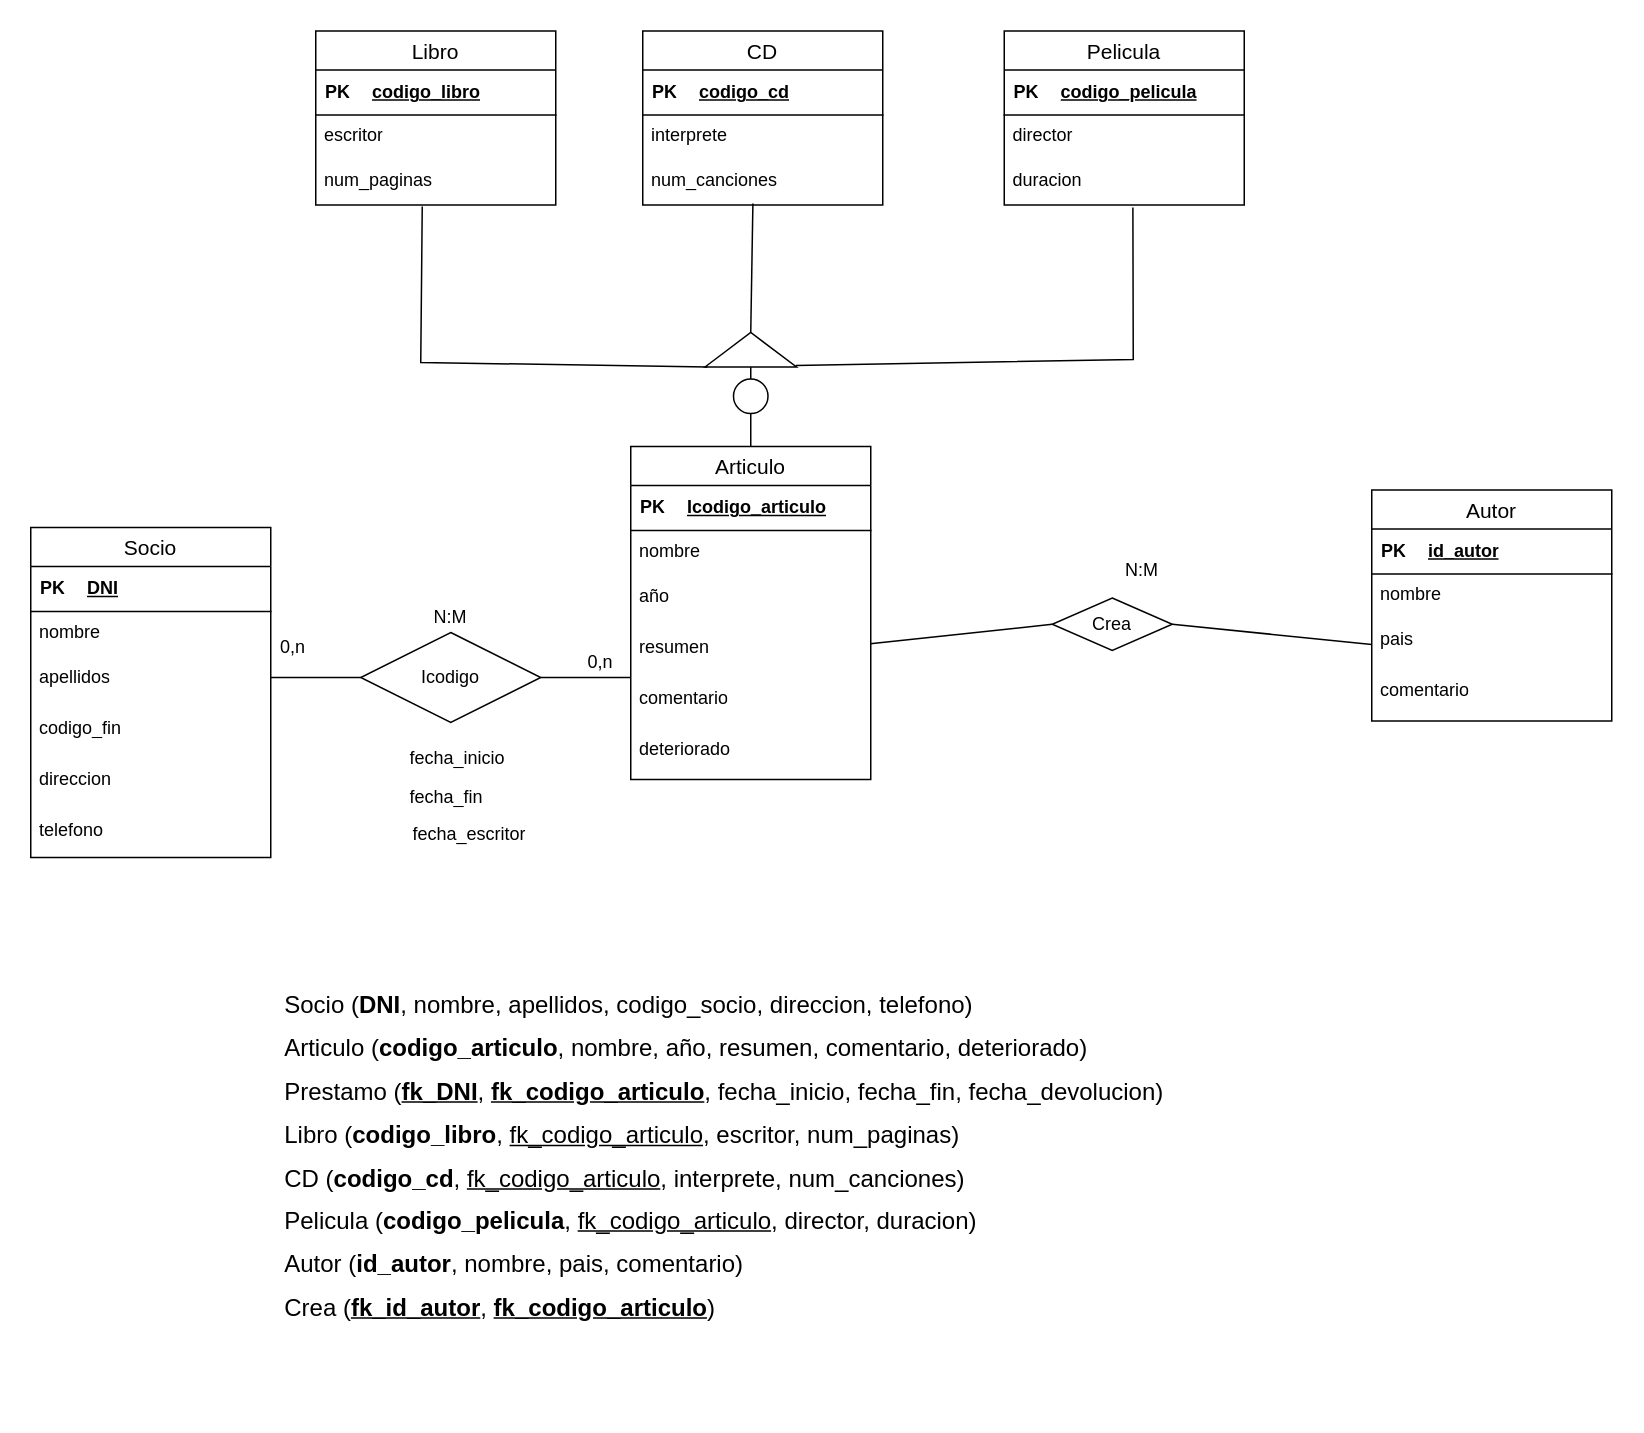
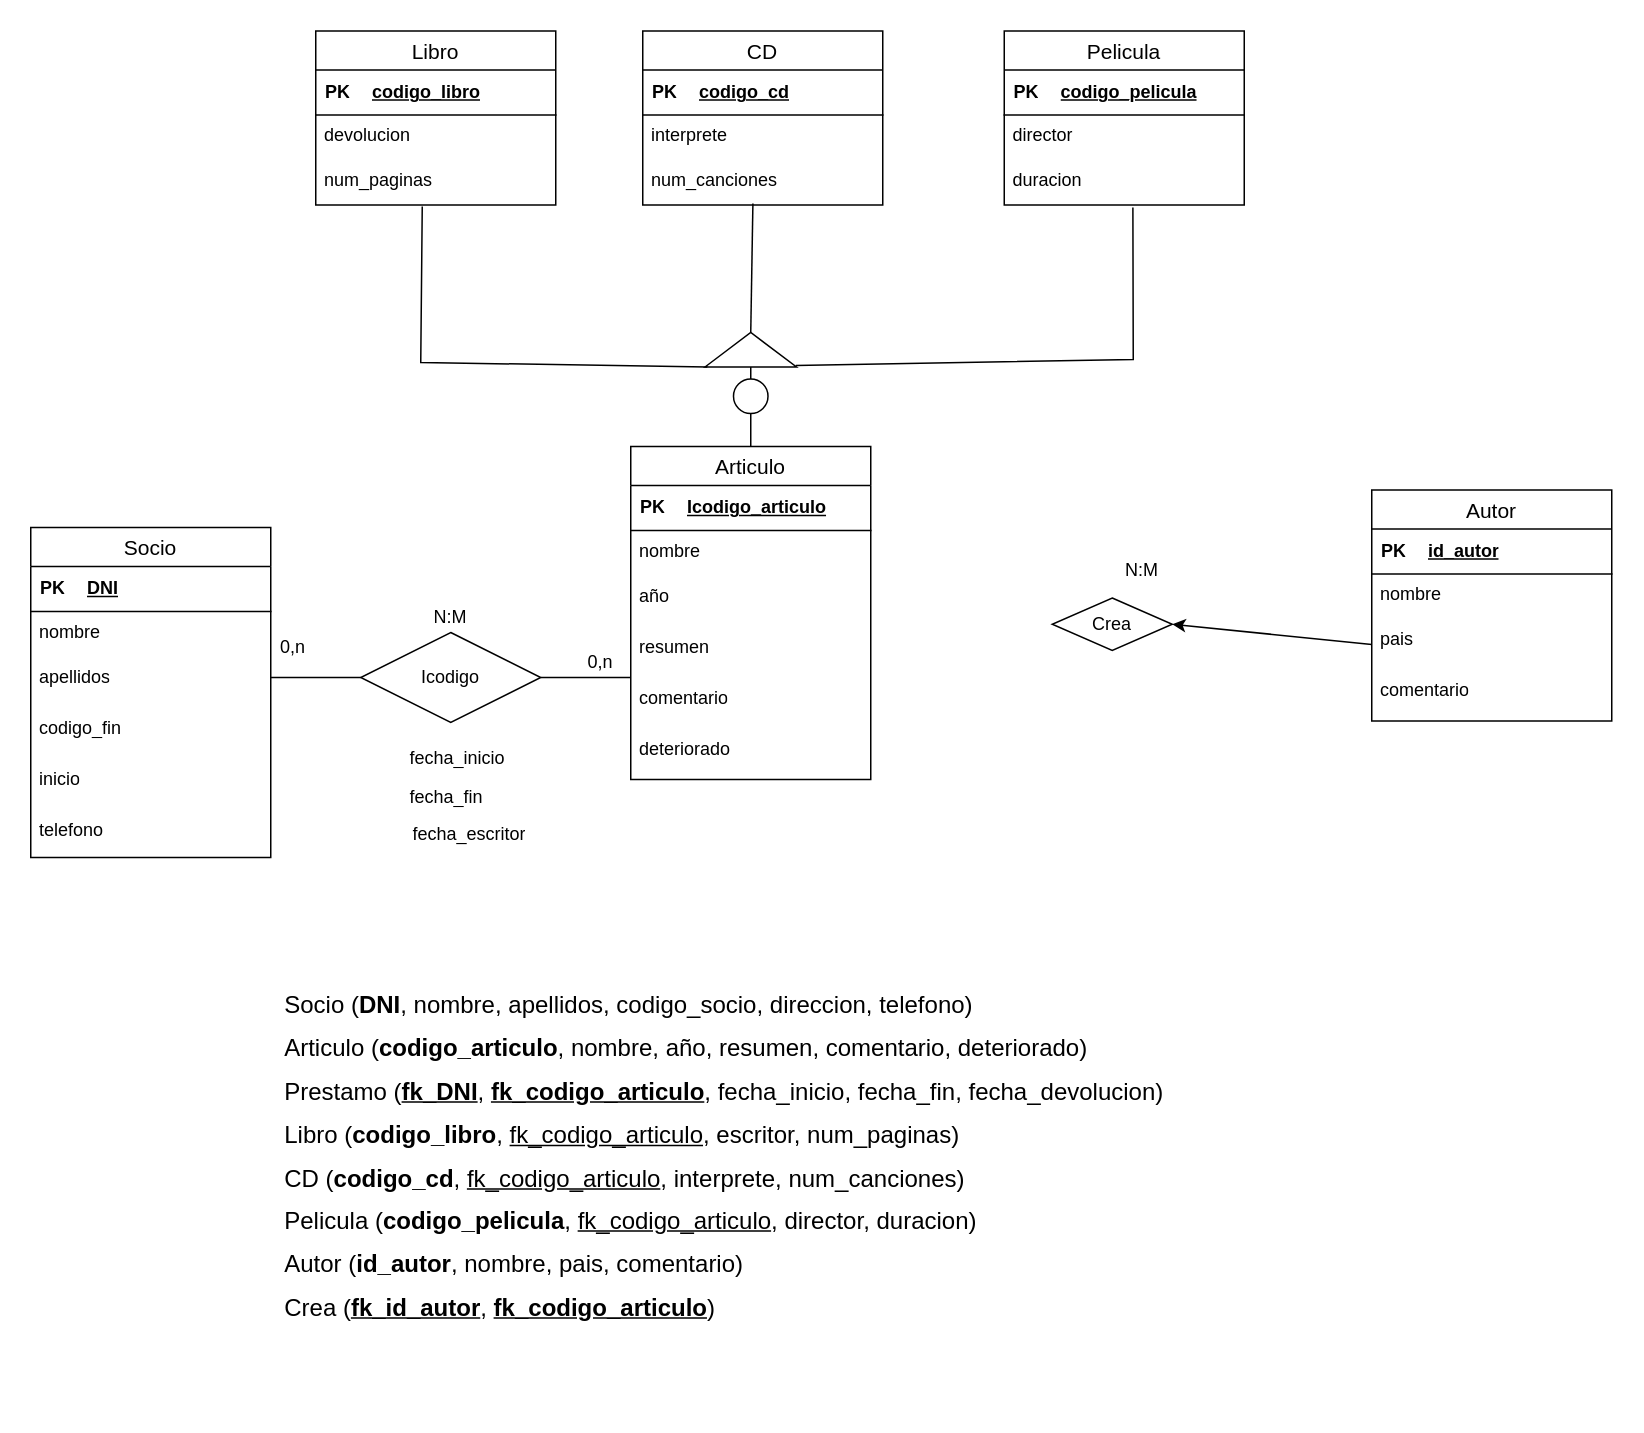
node "escritor": label "escritor" -> "devolucion"
edge "Crea" -- "pais": arrowhead none -> classic
edge "Crea" -- "resumen": removed
node "direccion": label "direccion" -> "inicio"
